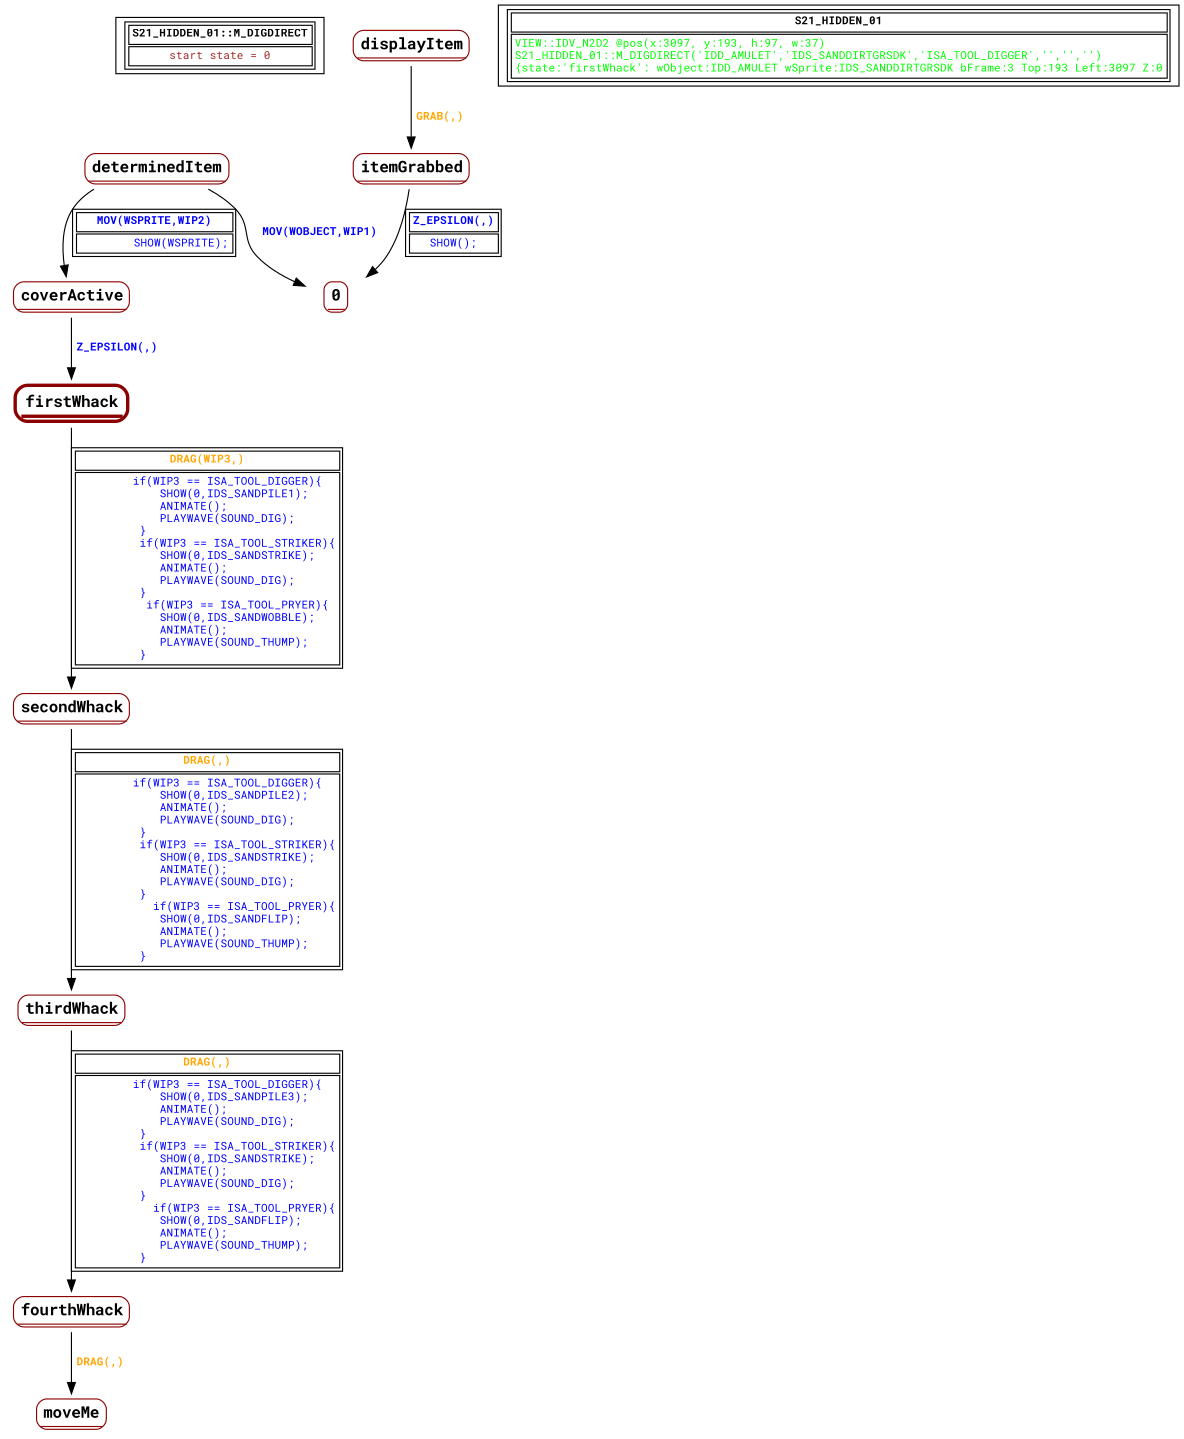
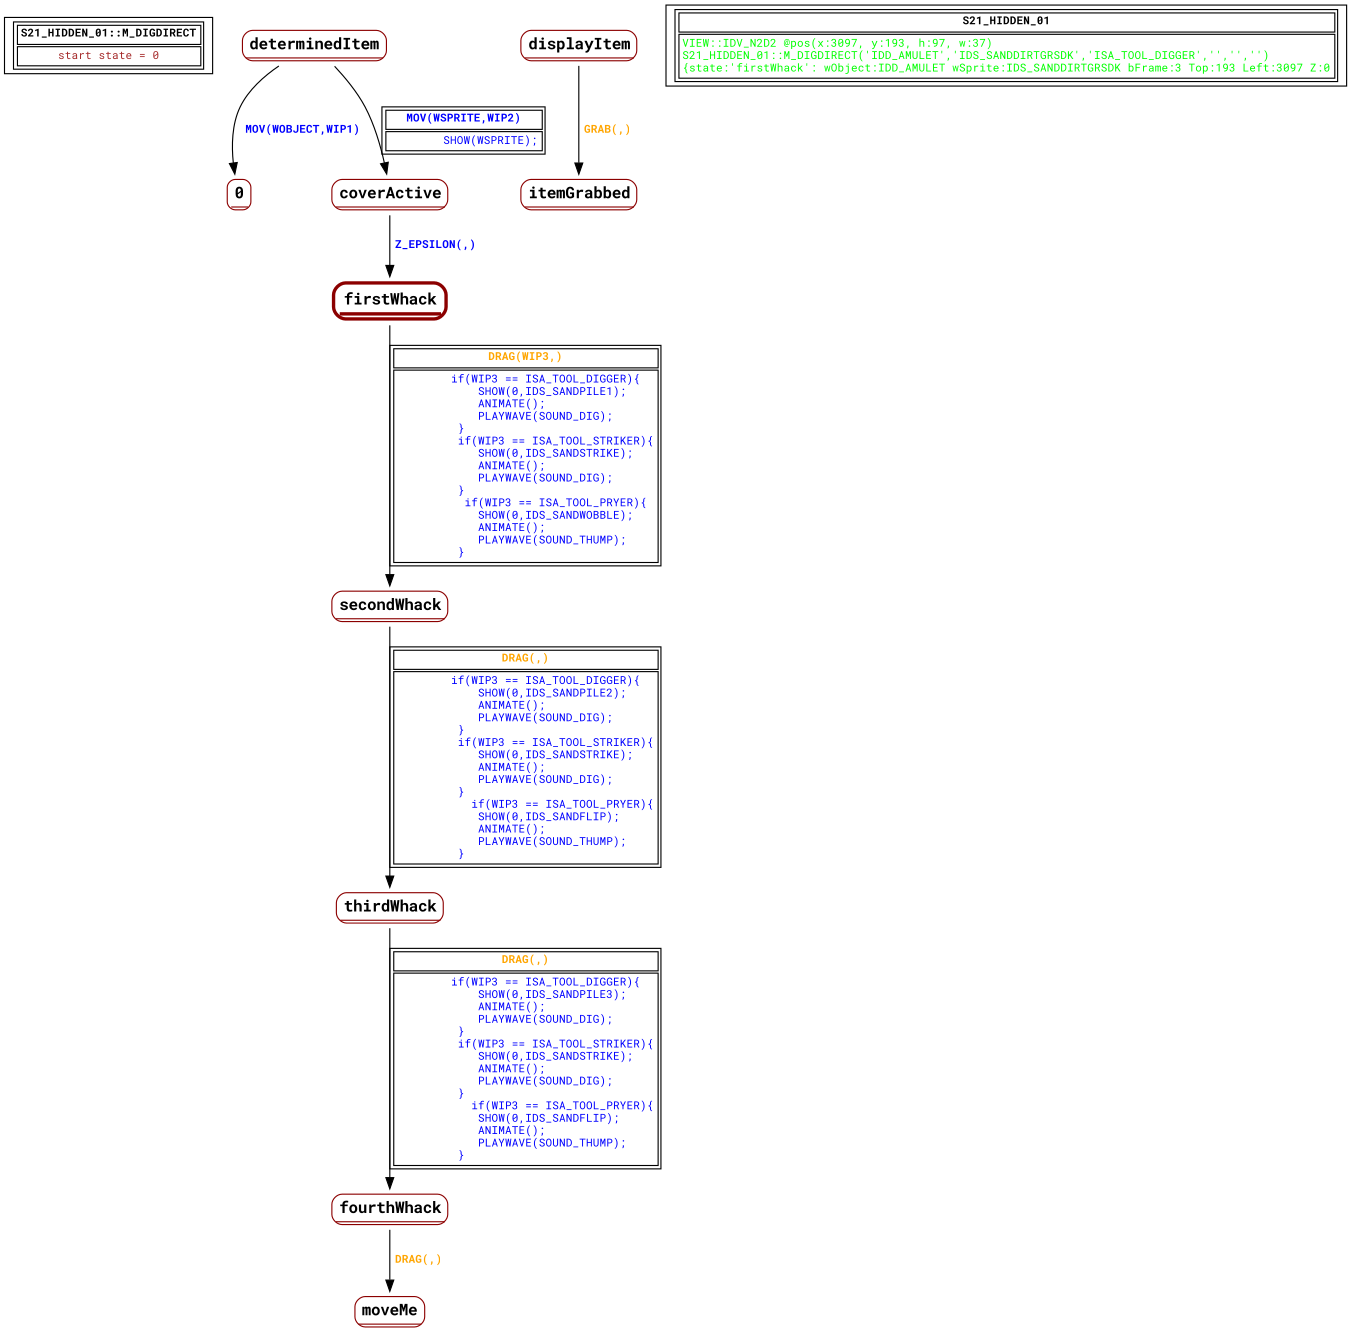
edge "itemGrabbed" -> "0": removed, label "Z_EPSILON(,) SHOW();"
